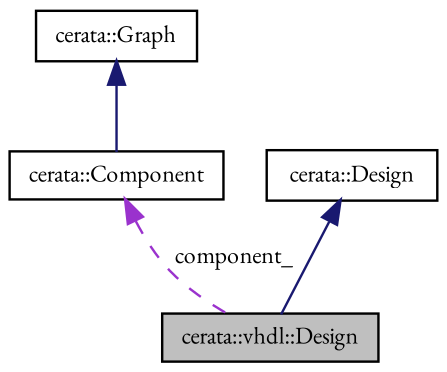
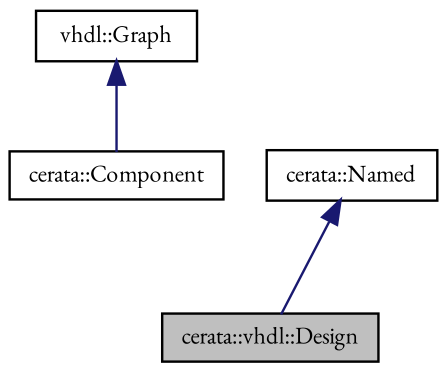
node "cerata::Graph": label "cerata::Graph" -> "vhdl::Graph"
node "cerata::Design": label "cerata::Design" -> "cerata::Named"
edge "cerata::vhdl::Design" -> "cerata::Component": removed, label "component_"
